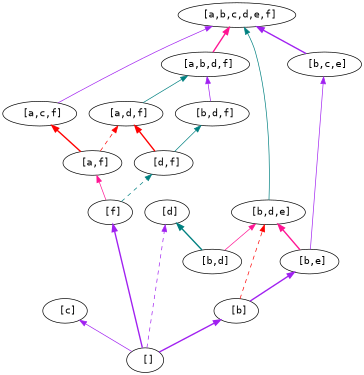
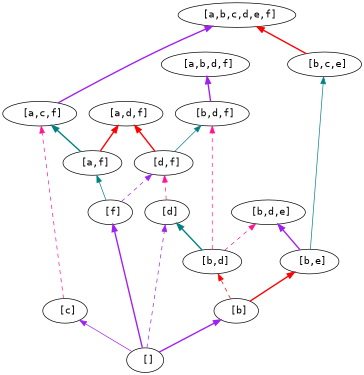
edge "[b,c,e]" -> "[a,b,c,d,e,f]": color purple -> red
edge "[a,b,d,f]" -> "[a,b,c,d,e,f]": removed
edge "[a,c,f]" -> "[a,b,c,d,e,f]": style solid -> bold
edge "[a,d,f]" -> "[a,b,d,f]": removed
edge "[b,d,f]" -> "[a,b,d,f]": style solid -> bold
edge "[b,d,e]" -> "[a,b,c,d,e,f]": removed
edge "[a,f]" -> "[a,c,f]": color red -> teal
edge "[a,f]" -> "[a,d,f]": style dashed -> bold
edge "[b,e]" -> "[b,c,e]": color purple -> teal
edge "[f]" -> "[d,f]": color teal -> purple
edge "[f]" -> "[a,f]": color deeppink -> teal
edge "[d]" -> "[d,f]": added
edge "[b,d]" -> "[b,d,f]": added
edge "[c]" -> "[a,c,f]": added
edge "[b,d]" -> "[b,d,e]": style solid -> dashed
edge "[b,e]" -> "[b,d,e]": color deeppink -> purple
edge "[b]" -> "[b,d,e]": now "[b]" -> "[b,d]"
edge "[b]" -> "[b,e]": color purple -> red
